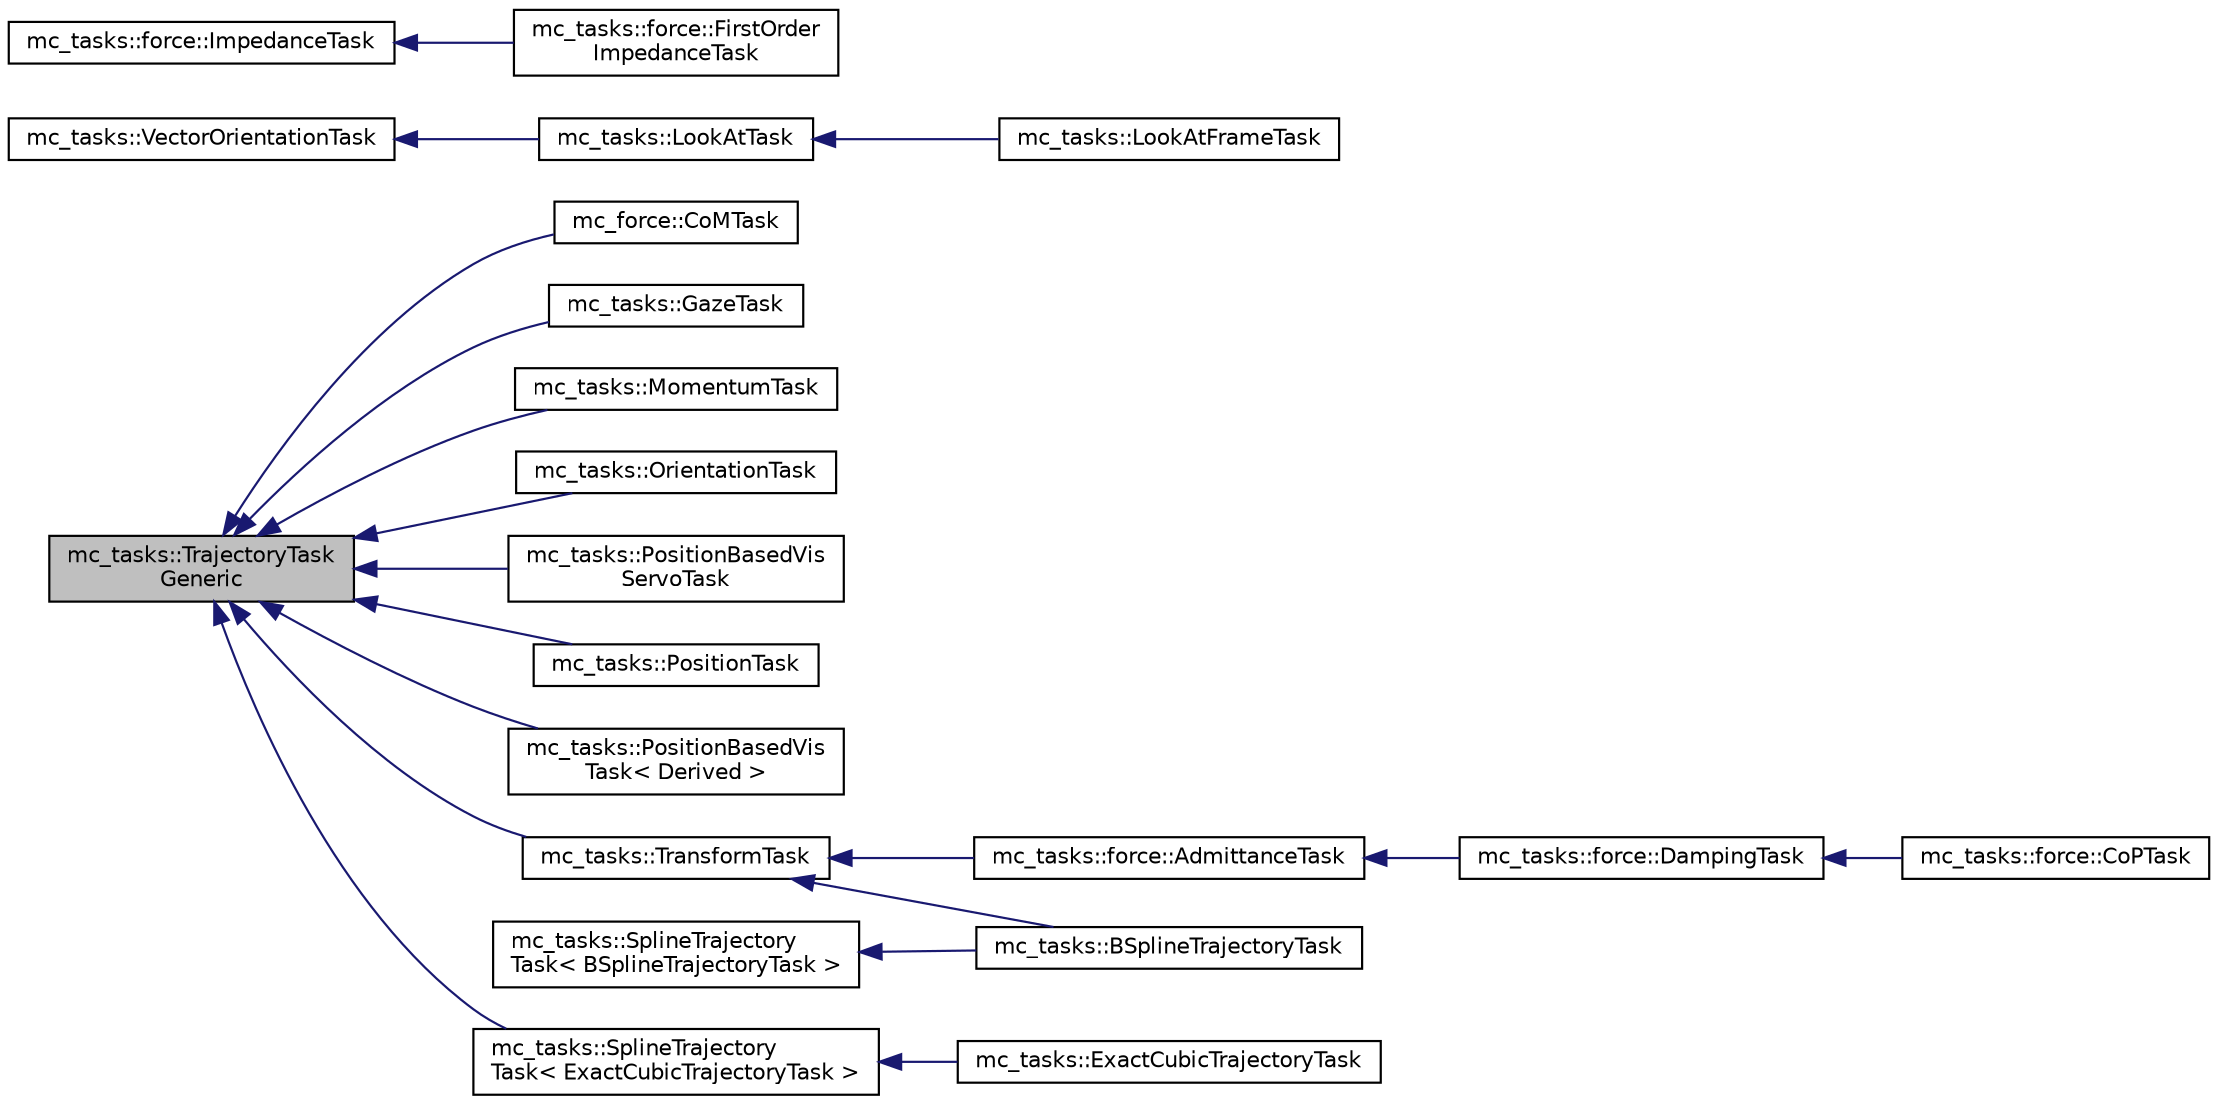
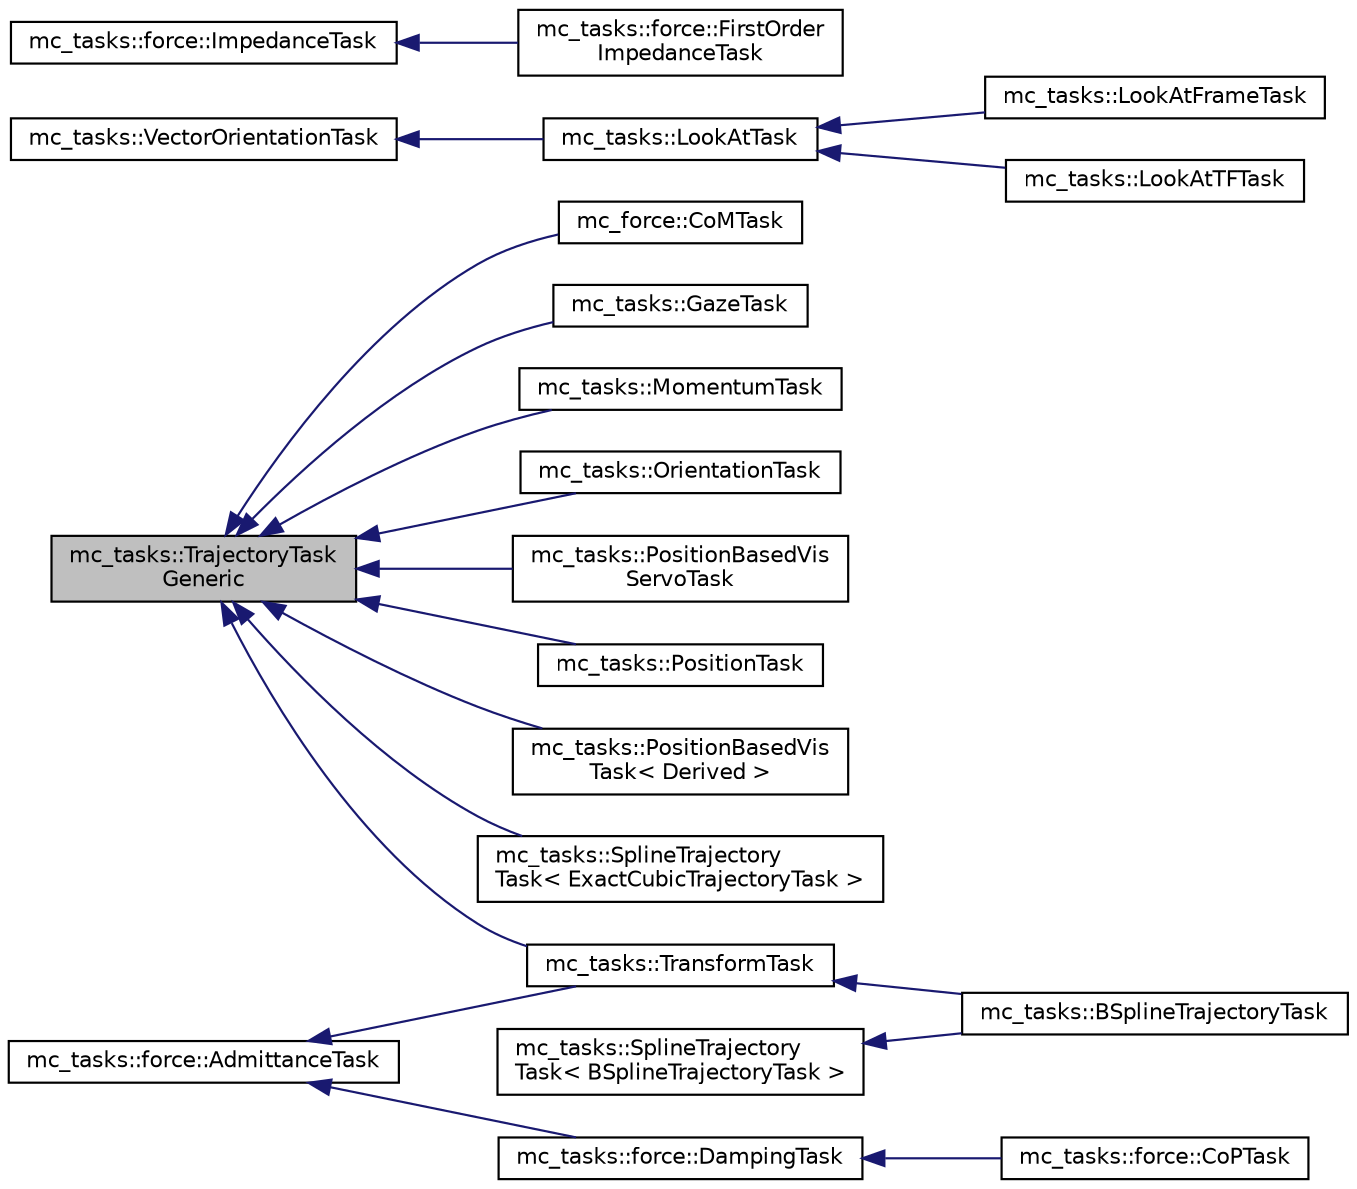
node "mc_tasks::LookAtTFTask": added
edge "mc_tasks::force::AdmittanceTask" -> "mc_tasks::TransformTask": reversed
node "mc_tasks::ExactCubicTrajectoryTask": removed
